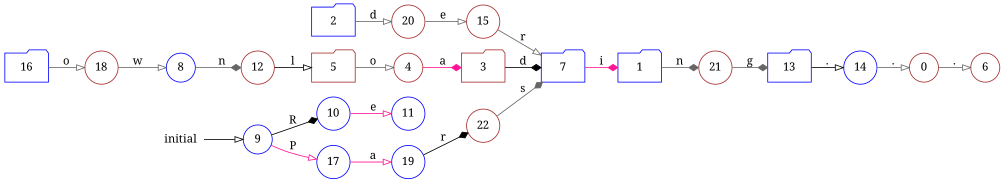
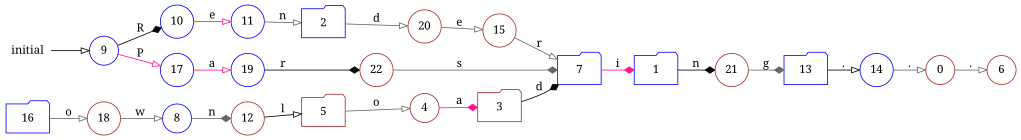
edge "11" -> "2": added, label "n"
edge "1" -> "21": color gray40 -> black
